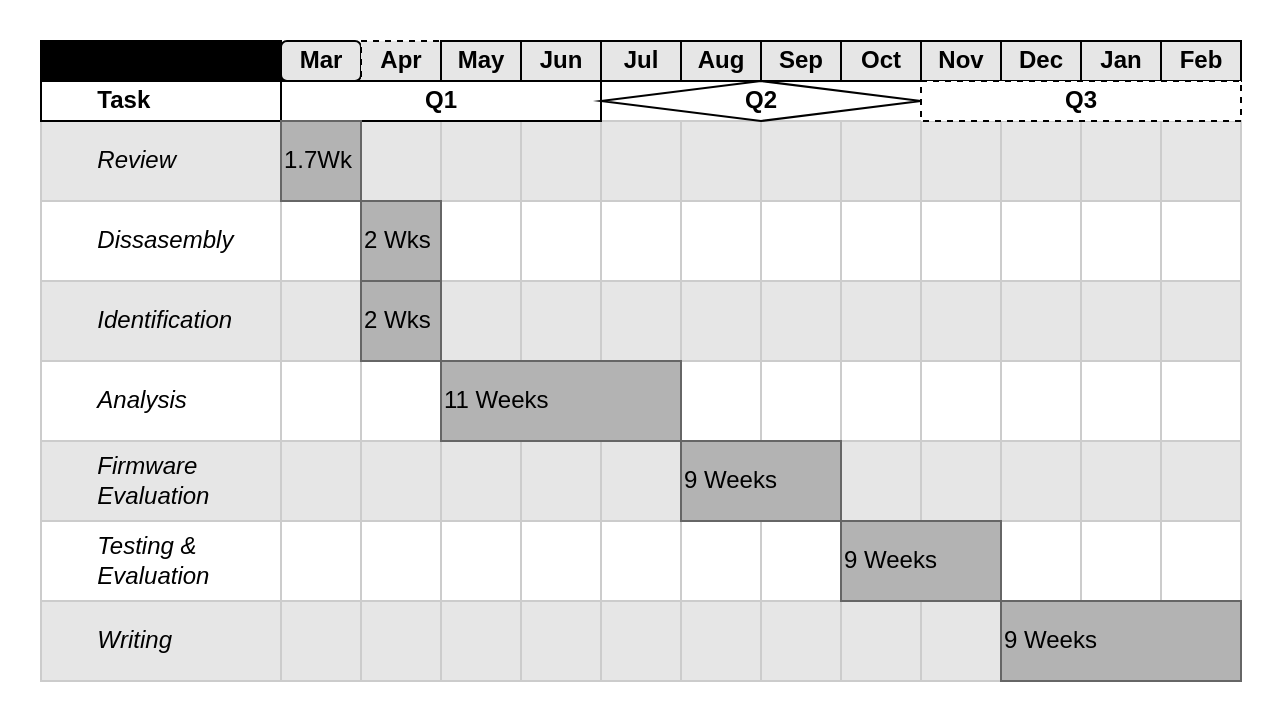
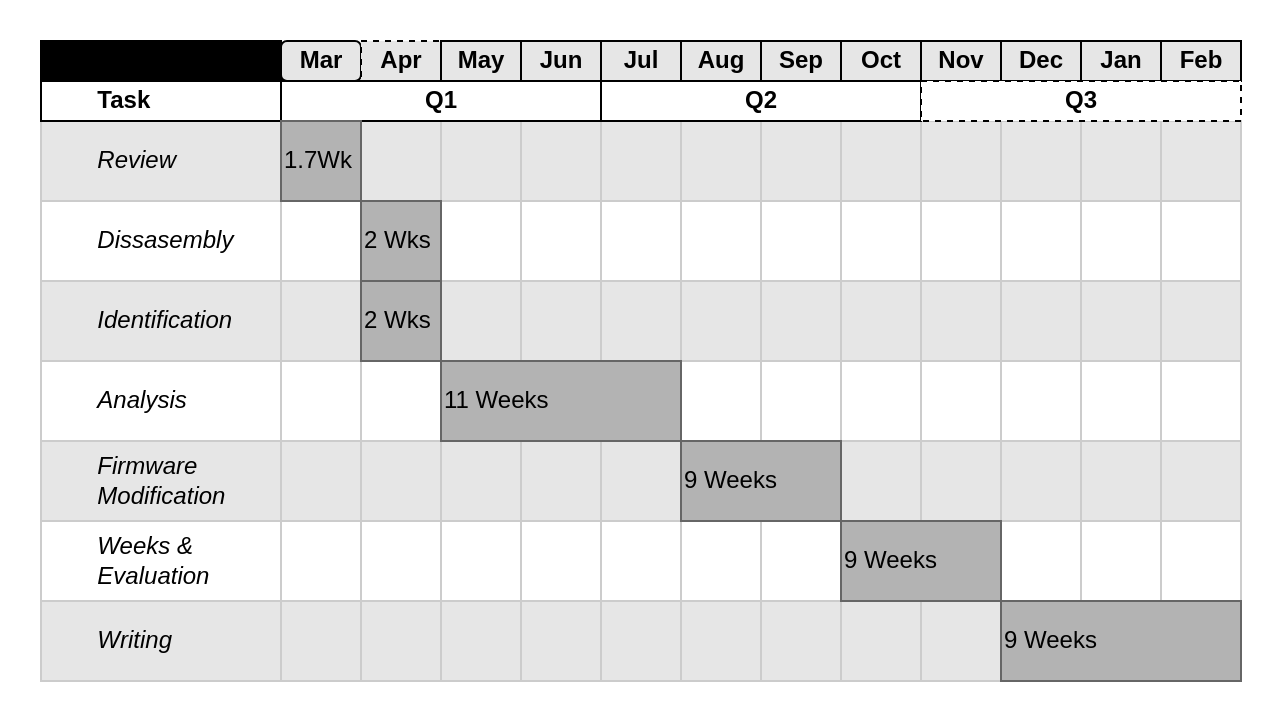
node "Q2": shape diamond -> rectangle
node "Firmware Evaluation": label "Firmware Evaluation" -> "Firmware Modification"
node "Testing & Evaluation": label "Testing & Evaluation" -> "Weeks & Evaluation"
